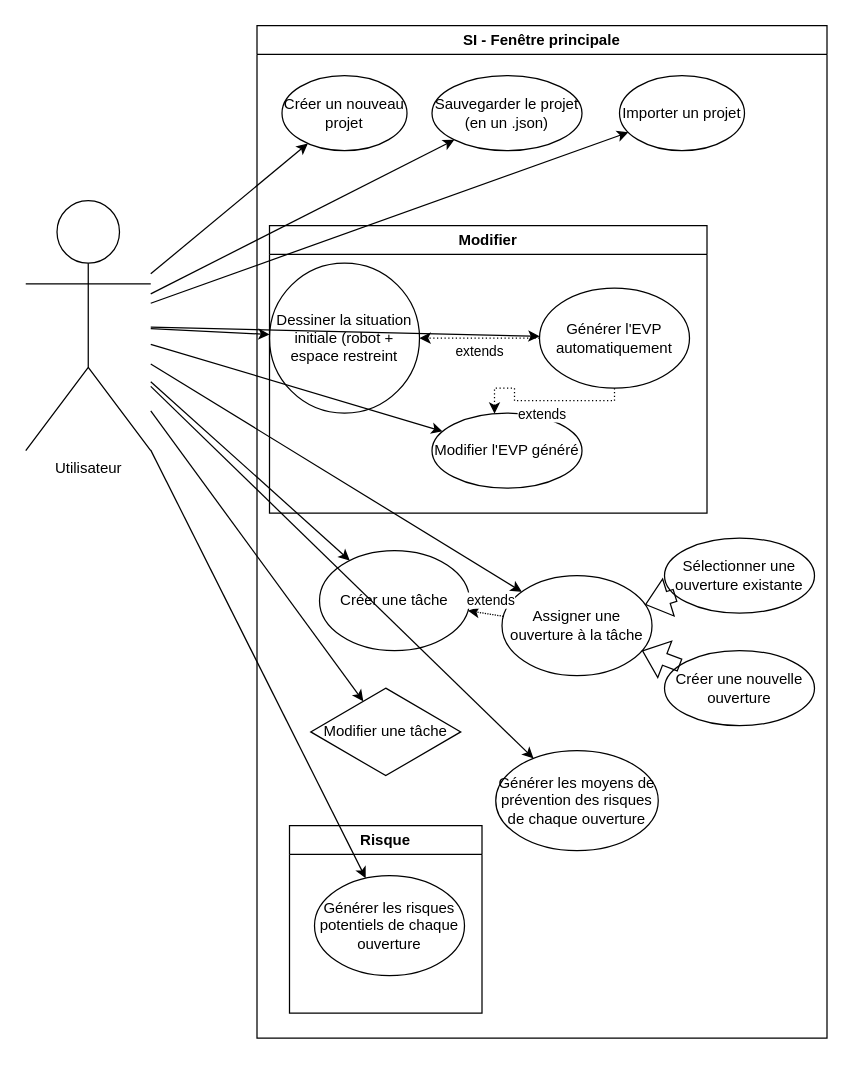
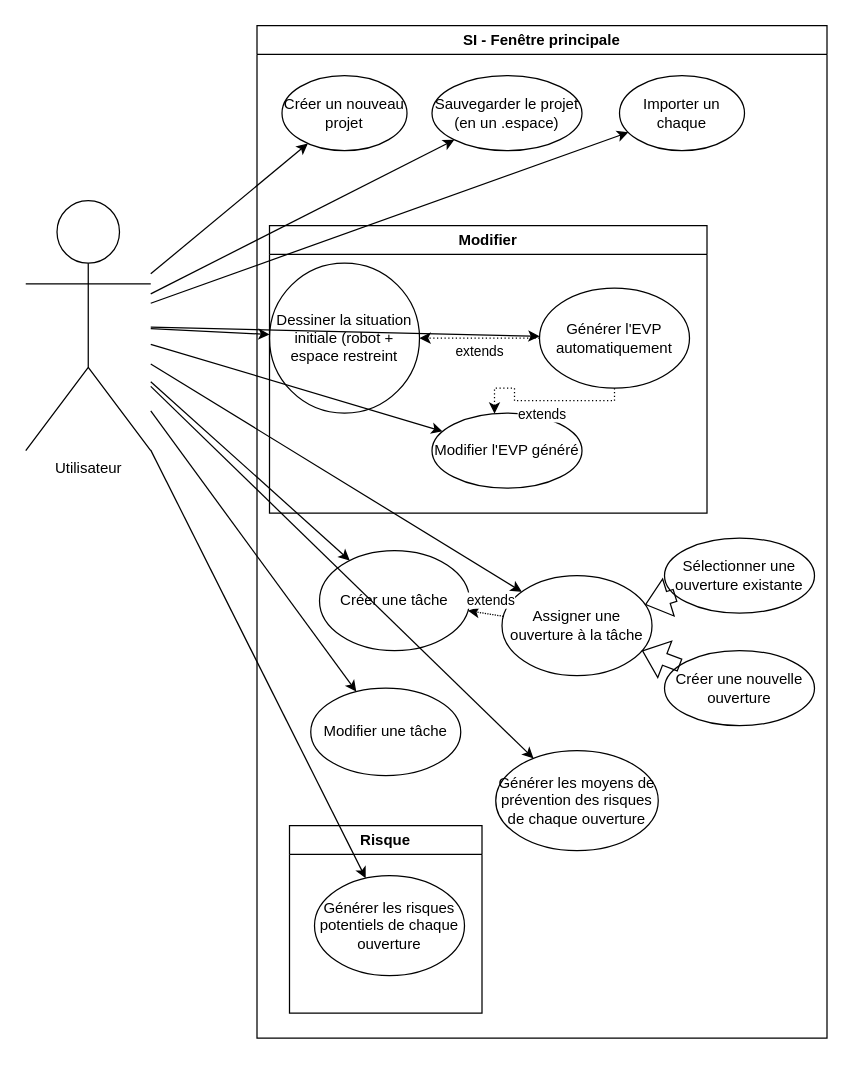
node "Sauvegarder le projet (en un .json)": label "Sauvegarder le projet (en un .json)" -> "Sauvegarder le projet (en un .espace)"
node "Importer un projet": label "Importer un projet" -> "Importer un chaque"
node "Modifier une tâche": shape diamond -> ellipse
